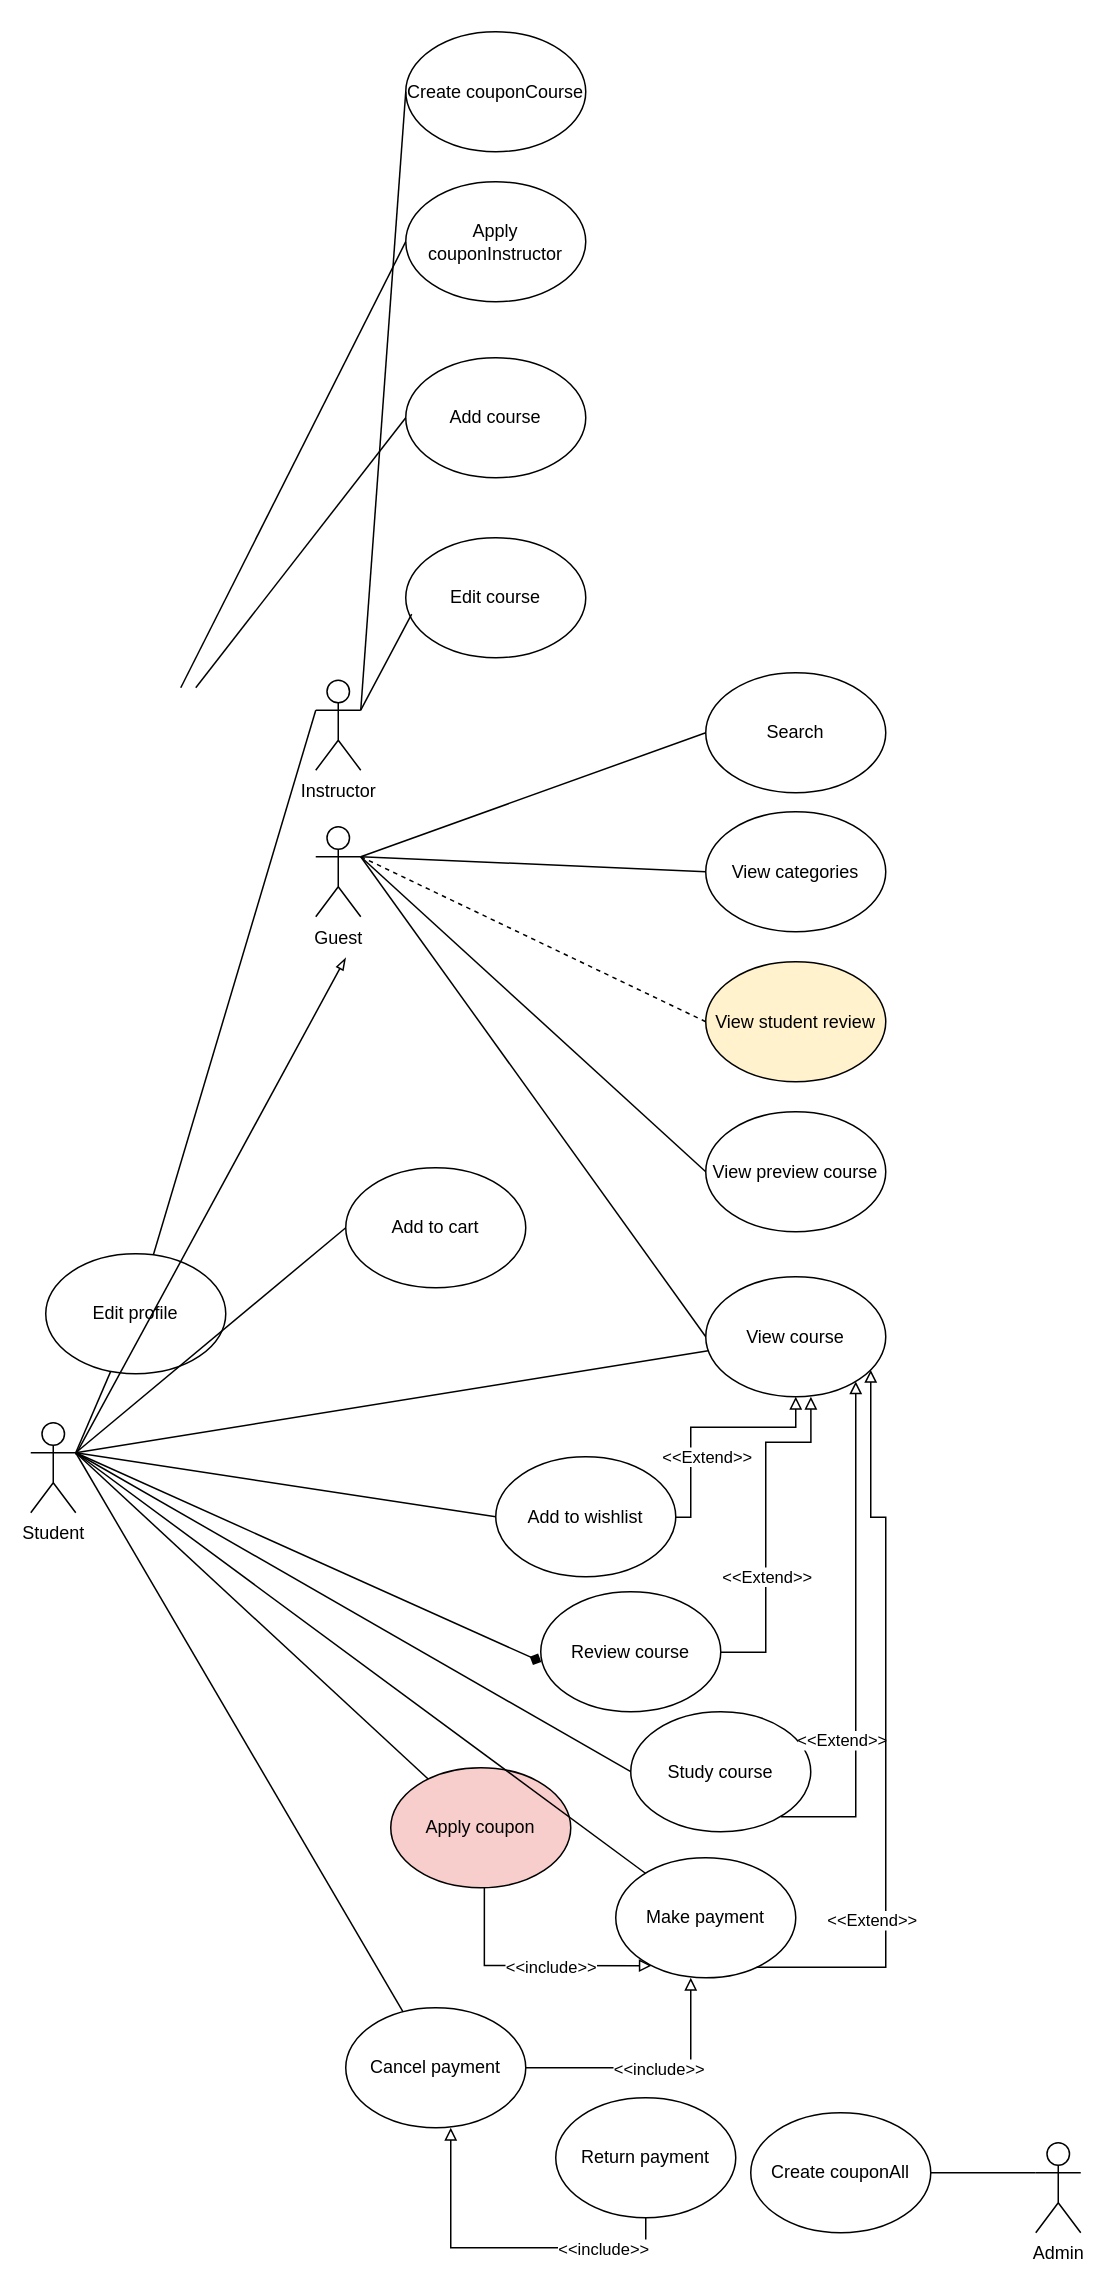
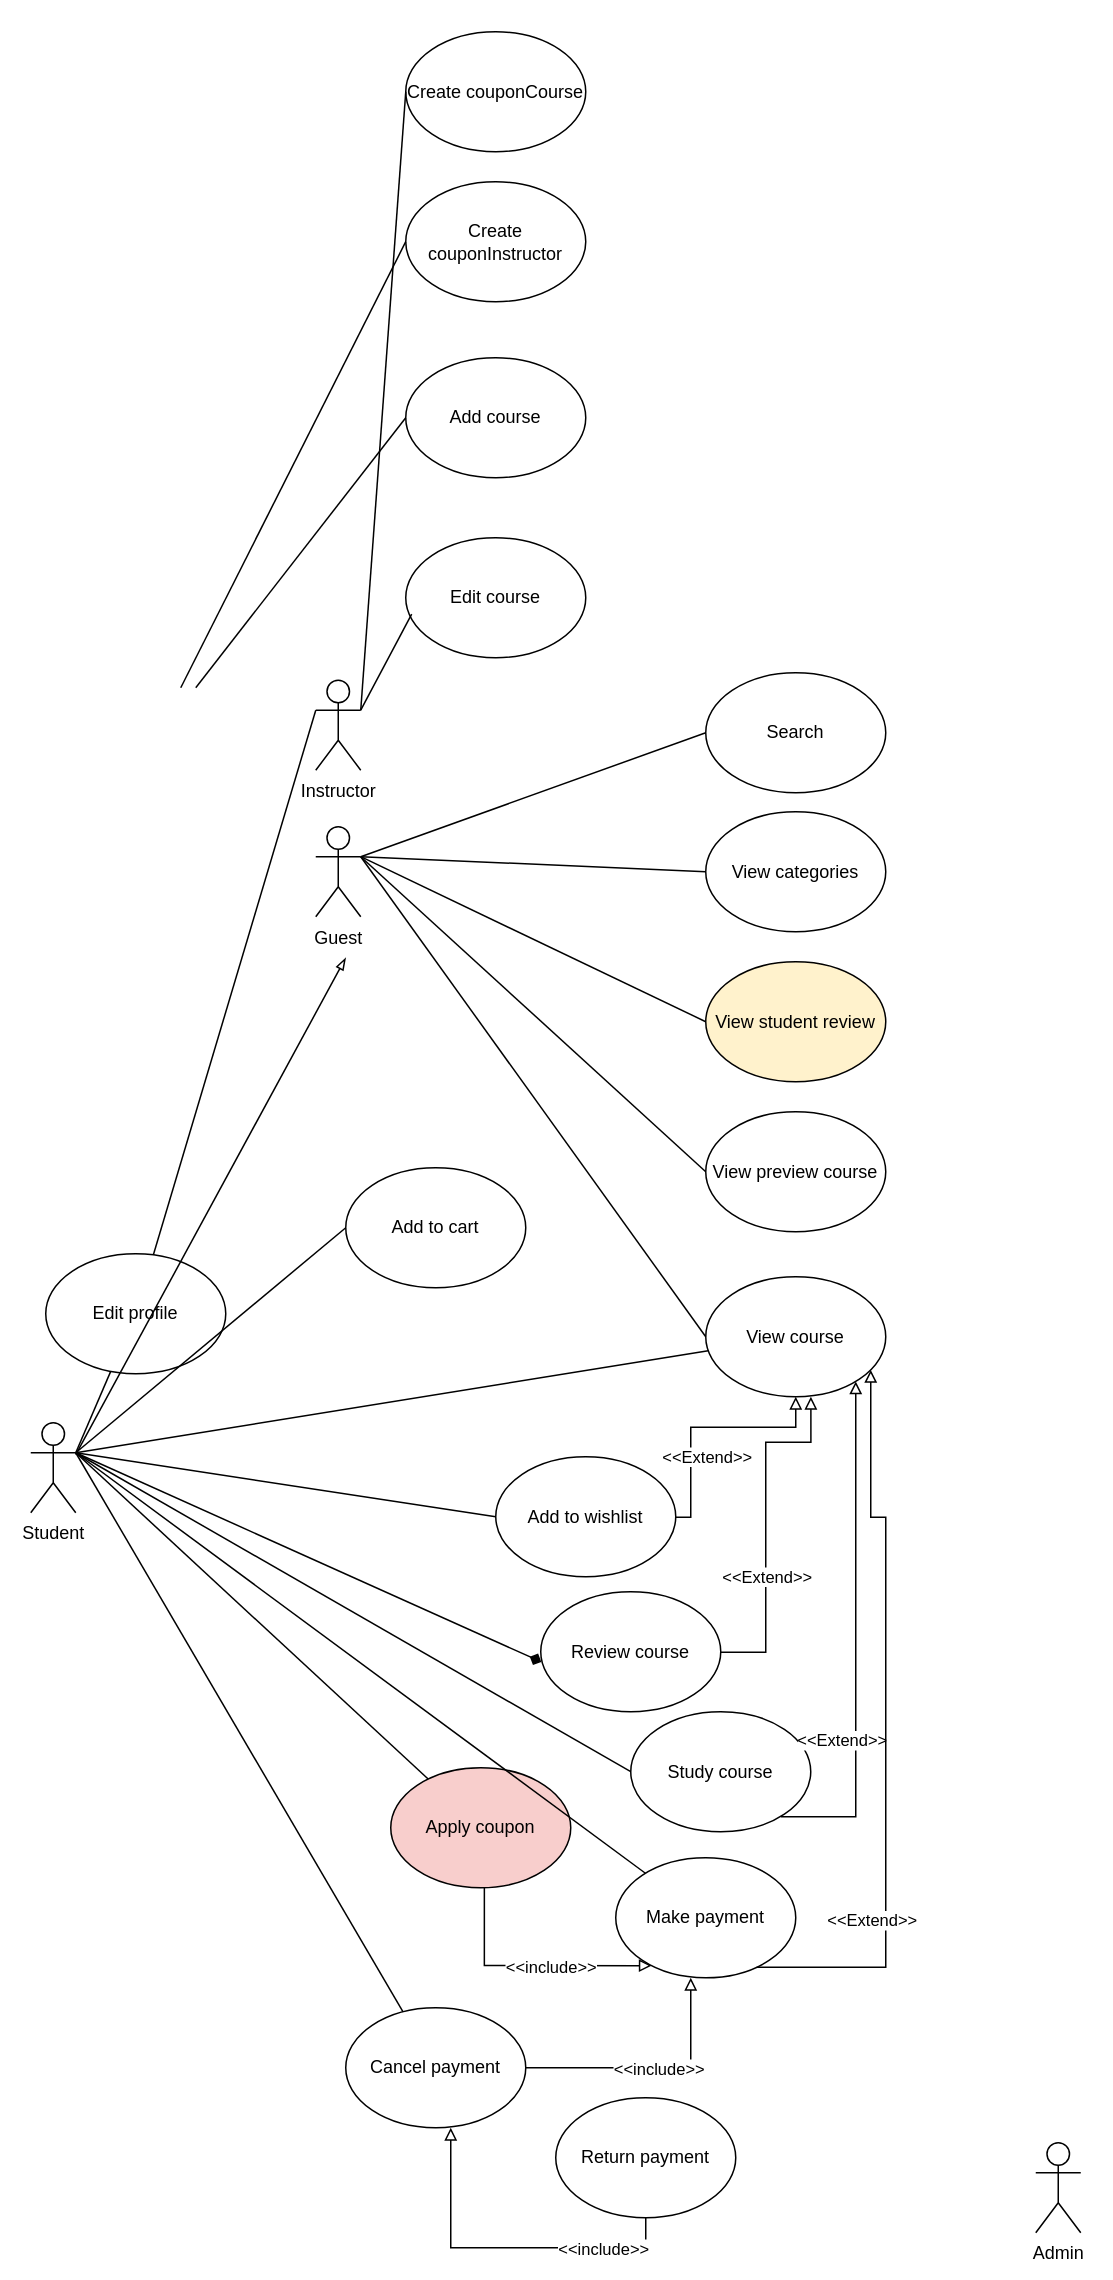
node "Apply couponInstructor": label "Apply couponInstructor" -> "Create couponInstructor"
edge "Guest" -- "View student review": style dashed -> solid
node "Create couponAll": removed
edge "Create couponAll" -- "Admin": removed
